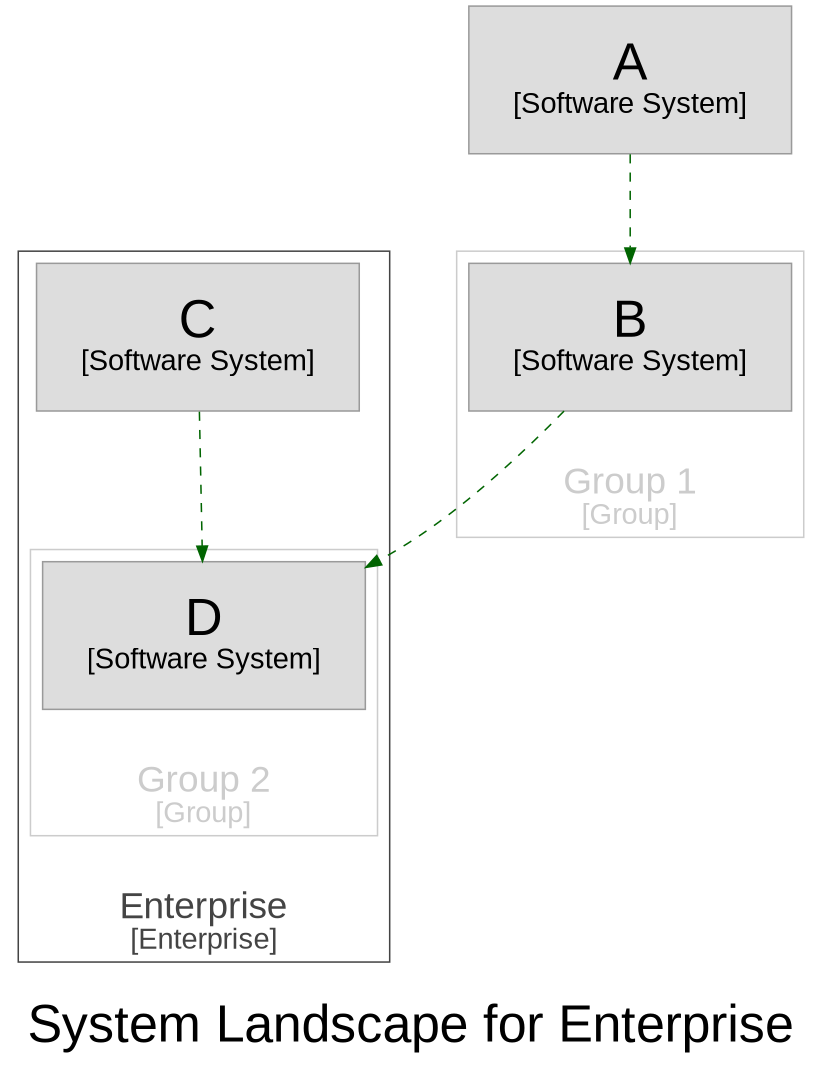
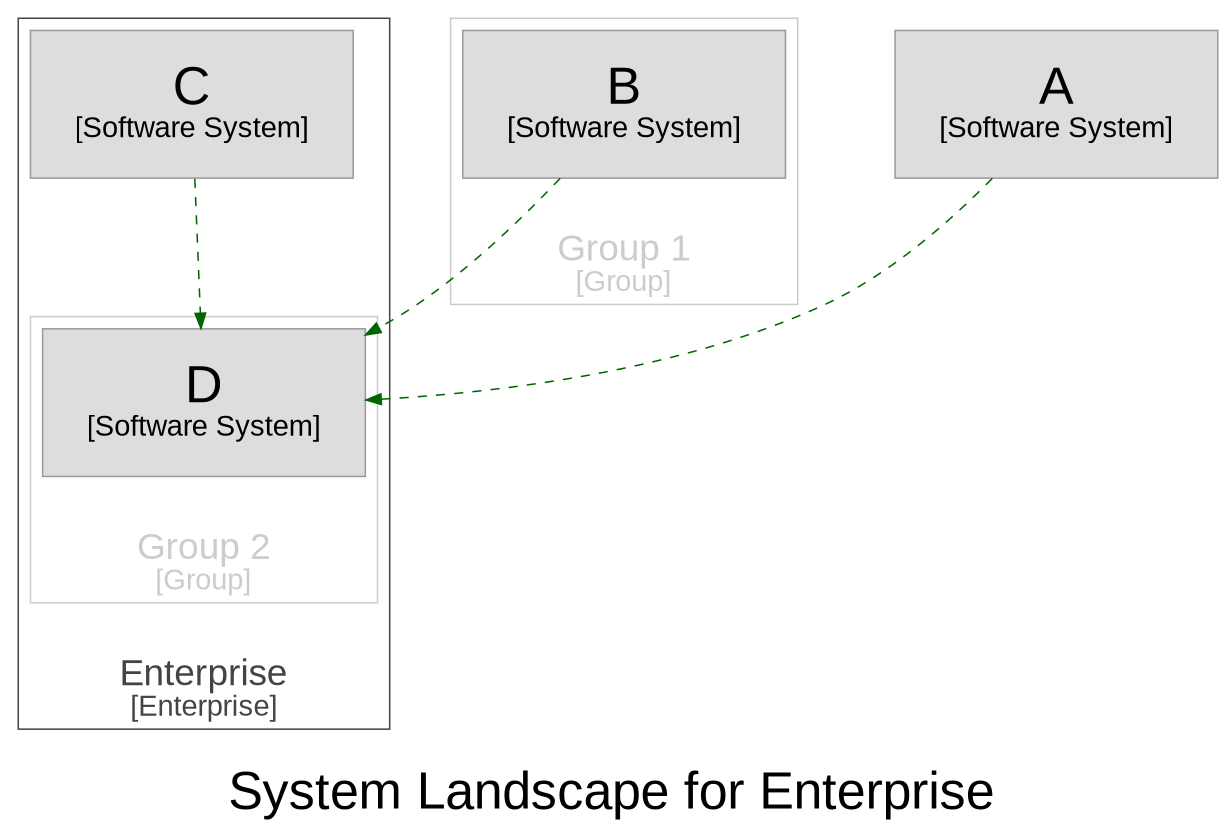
edge "A" -> "B": now "A" -> "D"
